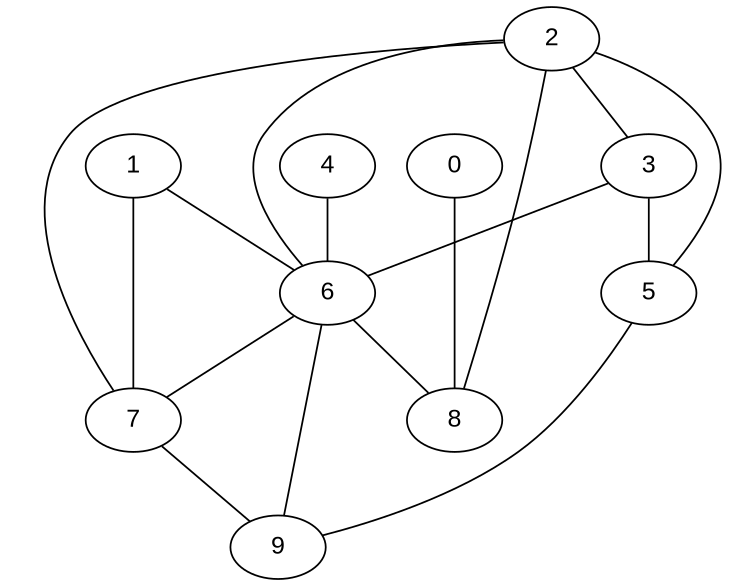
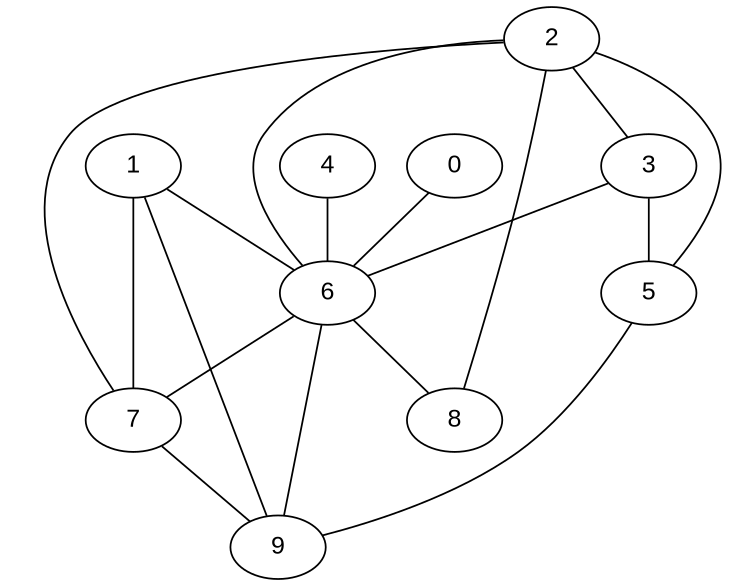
edge "0" -- "8": now "0" -- "6"
edge "1" -- "9": added
